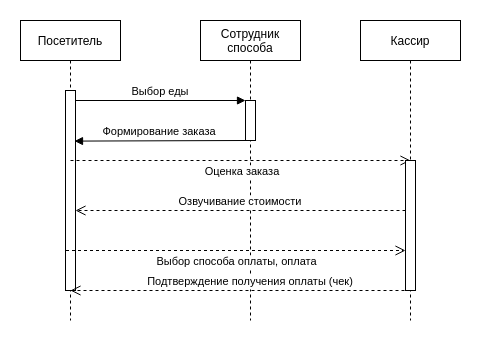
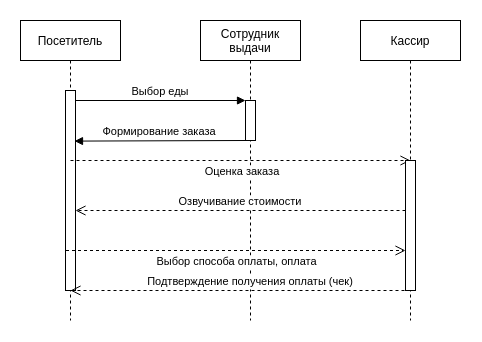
node "Сотрудник способа": label "Сотрудник способа" -> "Сотрудник выдачи"
